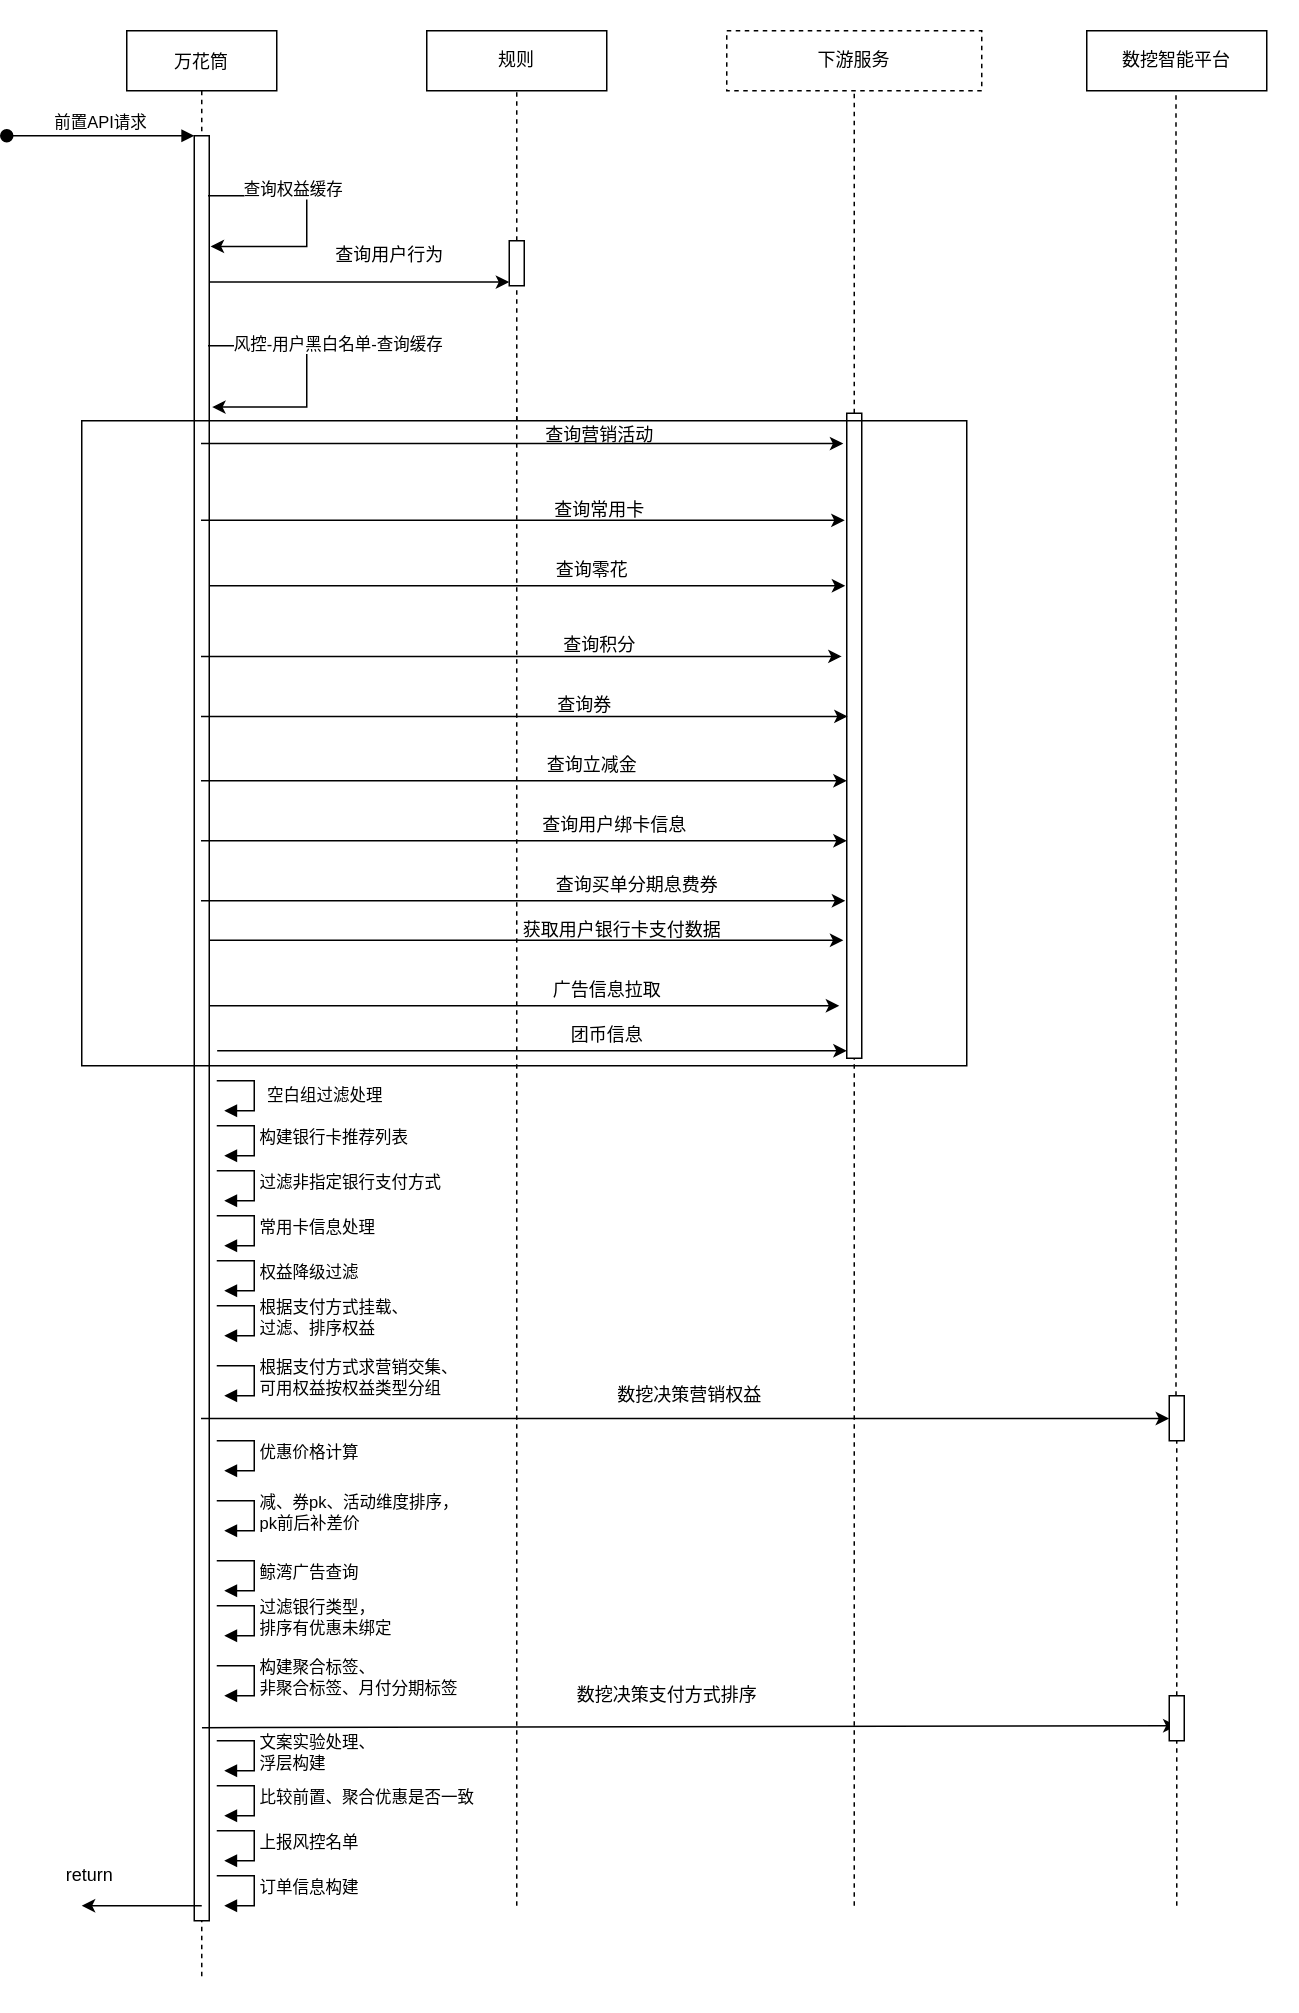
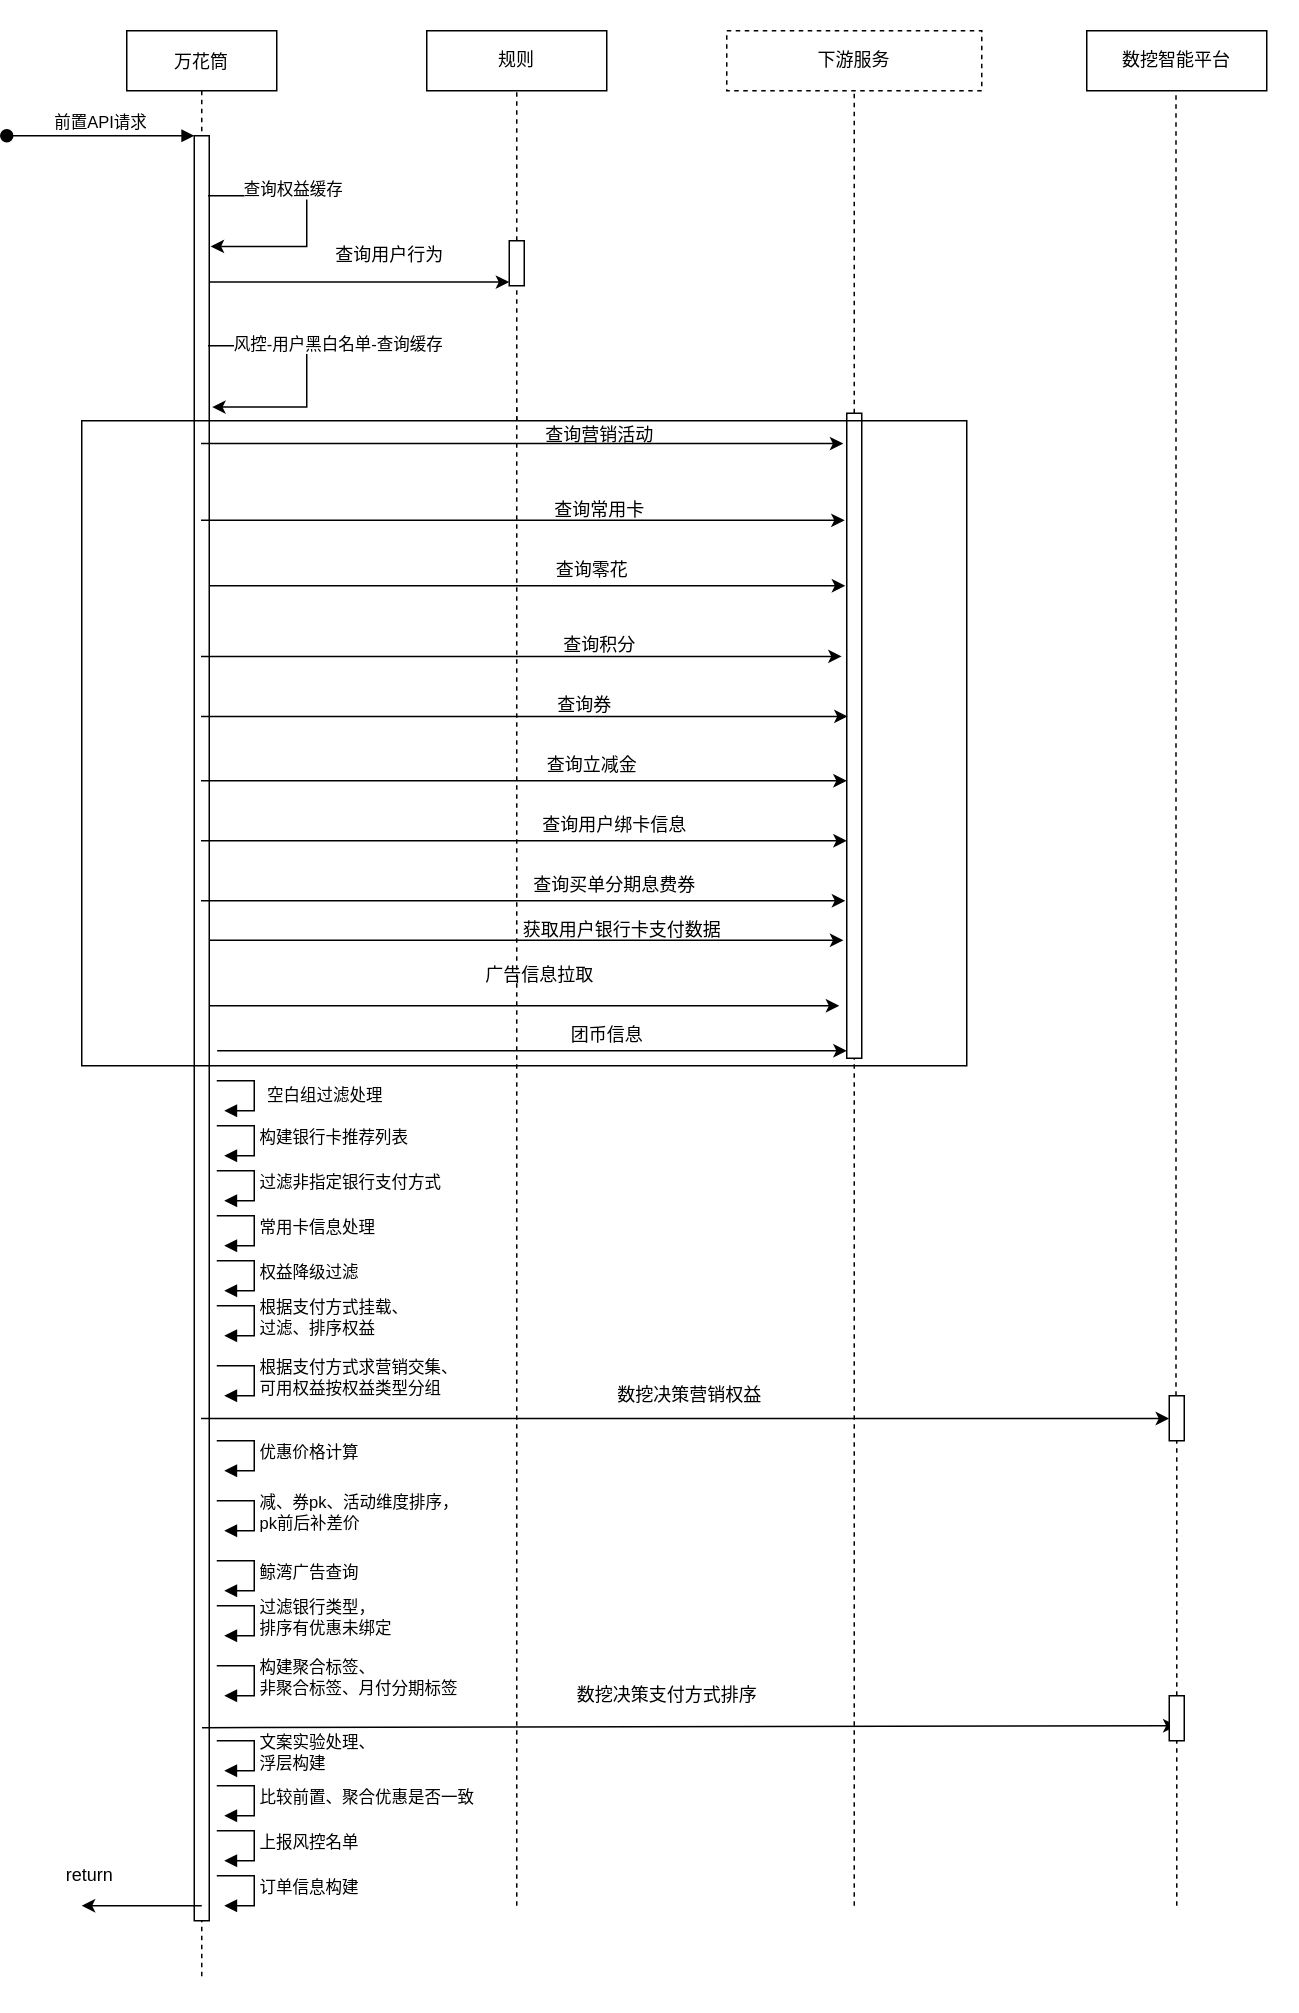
node "查询买单分期息费券": moved (637, 886) -> (614, 886)
node "广告信息拉取": moved (607, 991) -> (539, 976)
